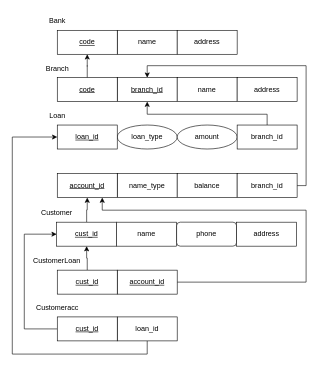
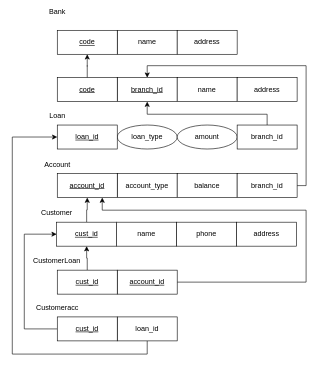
node "Bank": moved (57, 21) -> (57, 12)
node "Branch": removed
node "Account": added
node "name_type": label "name_type" -> "account_type"
node "phone": shape rounded rectangle -> rectangle
